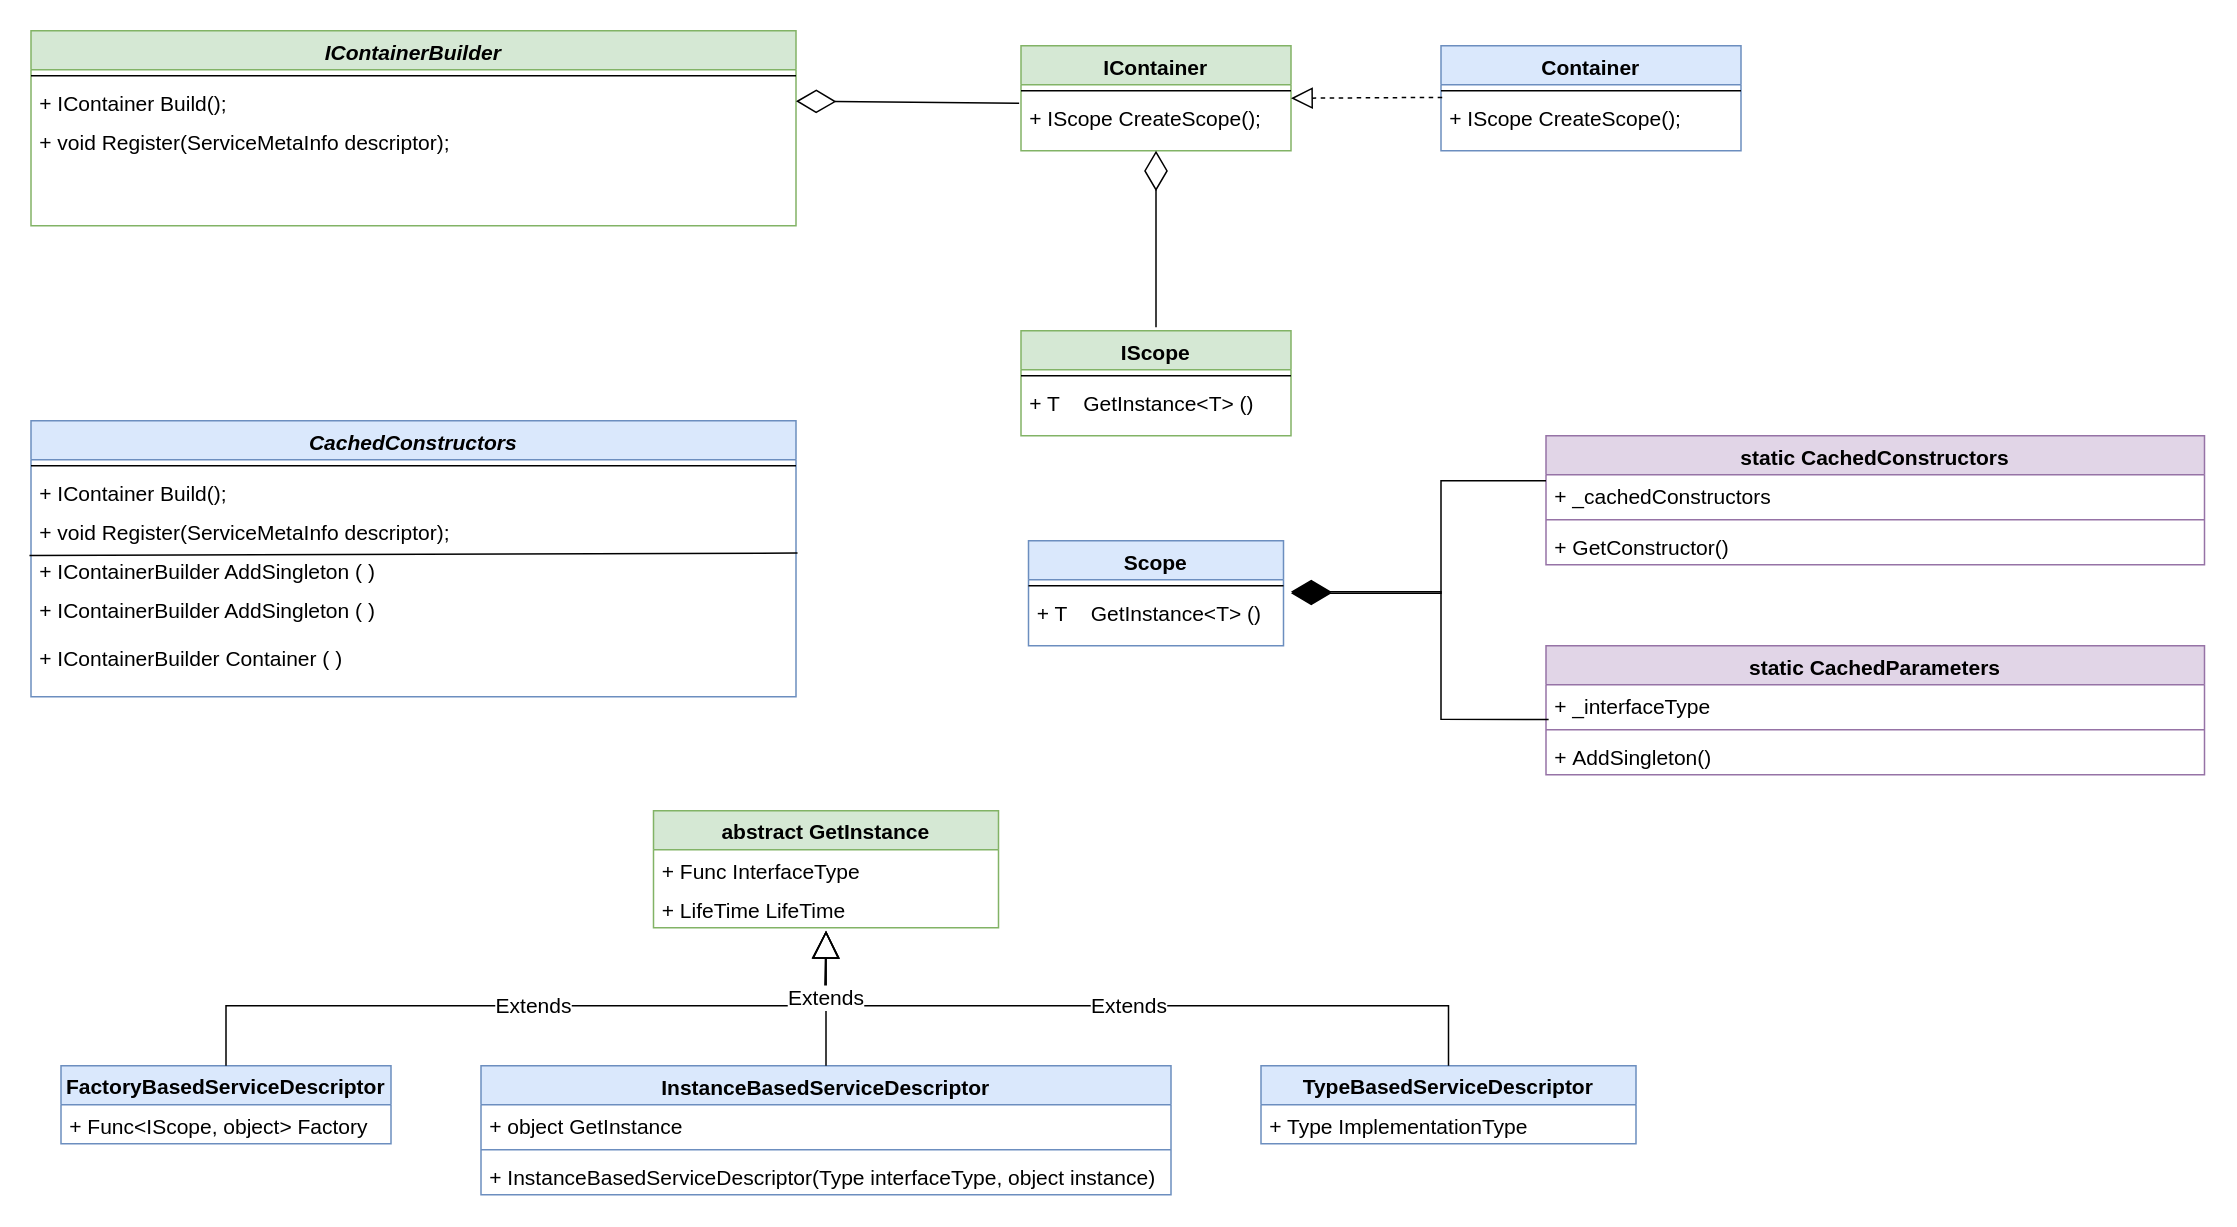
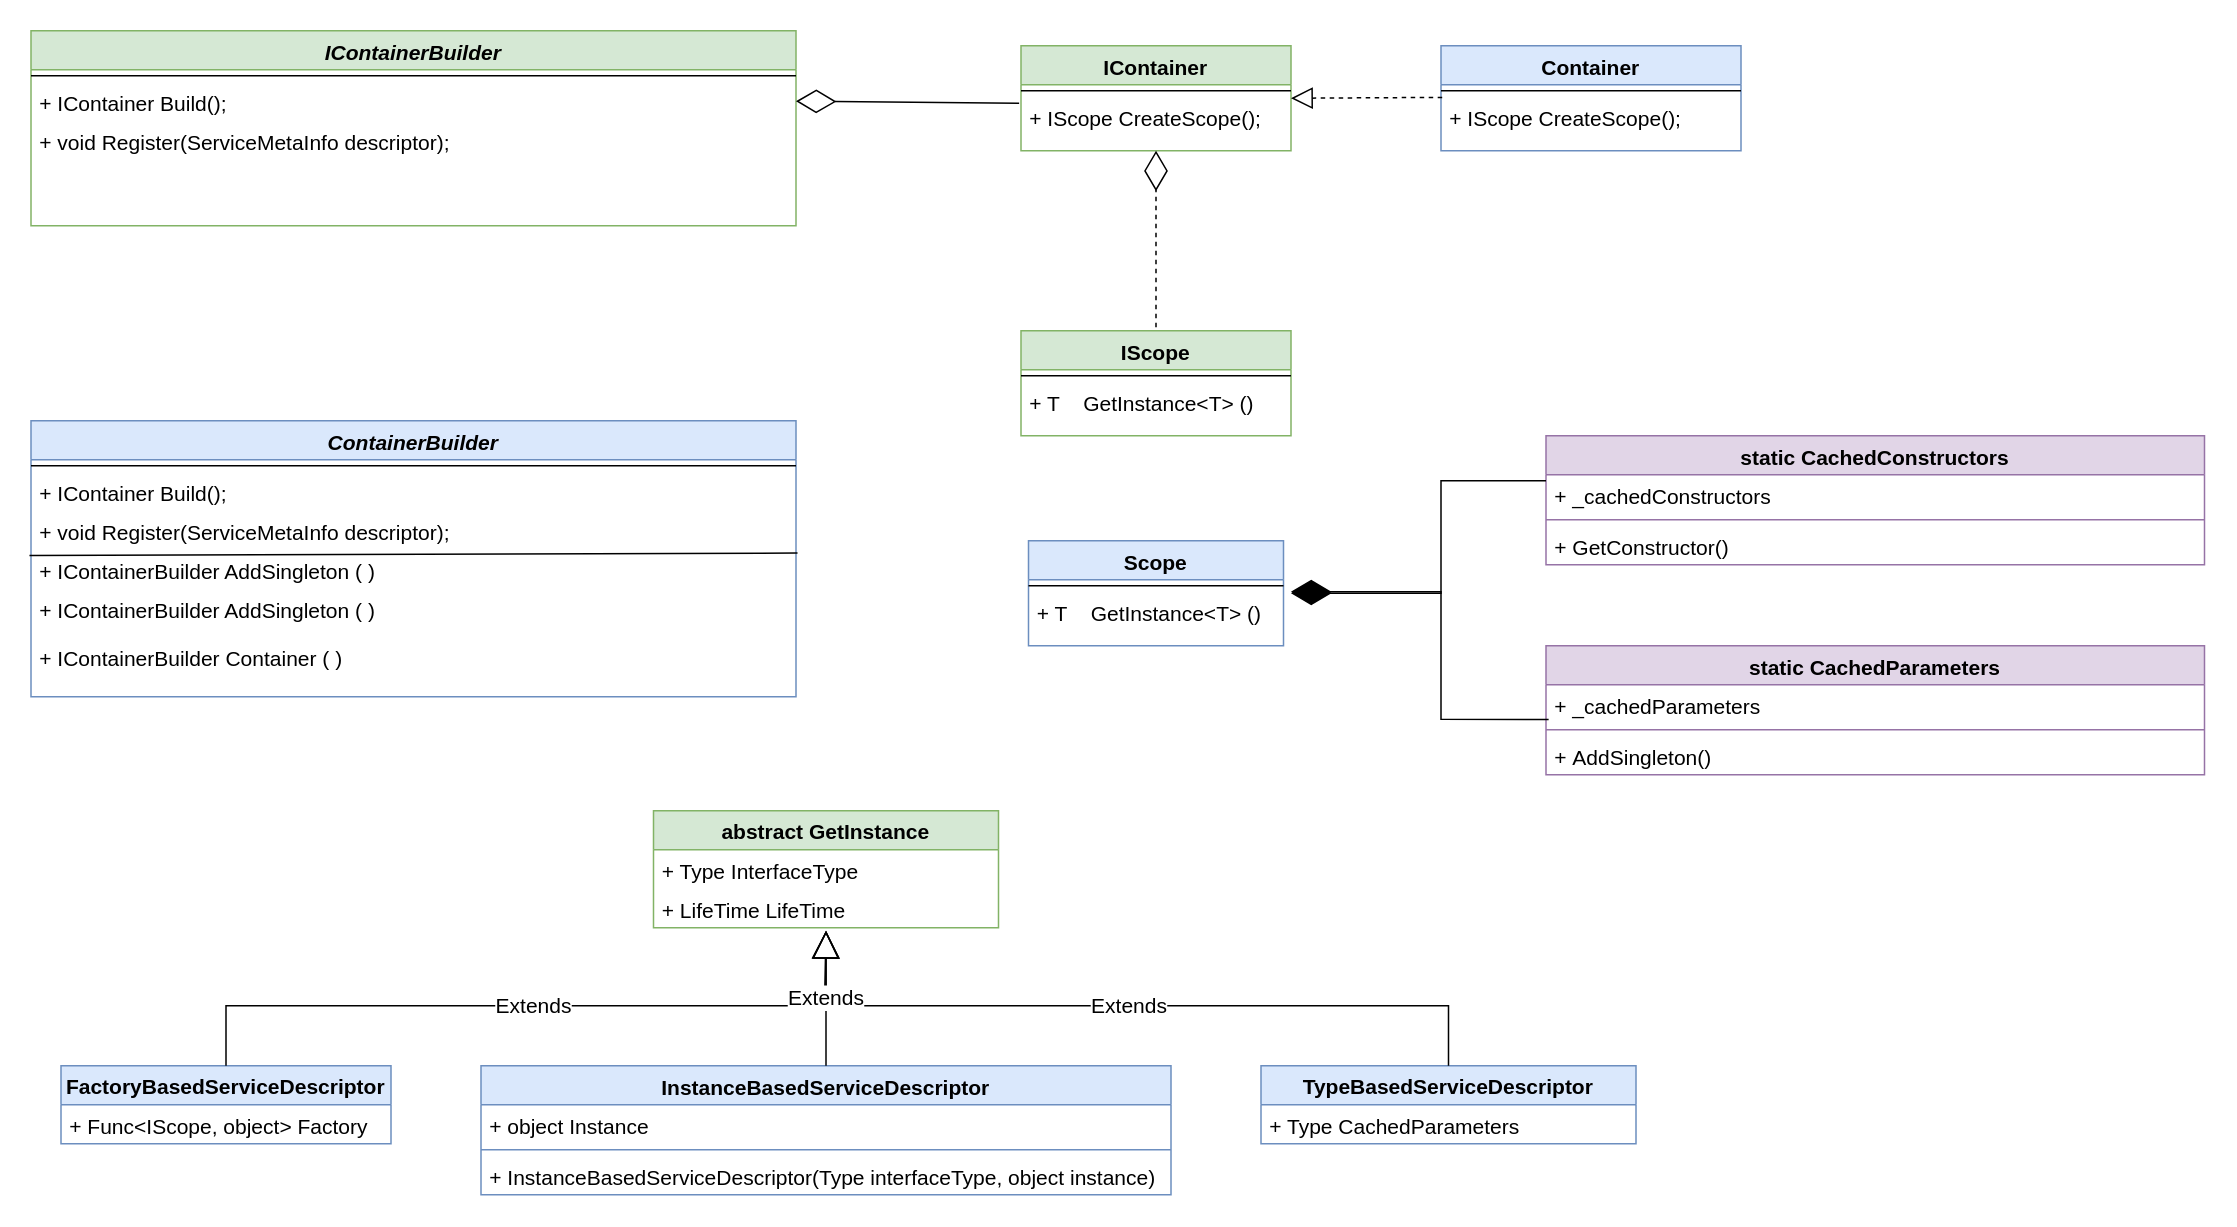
edge "IScope" -> "IContainer": style solid -> dashed
node "CachedConstructors": label "CachedConstructors" -> "ContainerBuilder"
node "+ _interfaceType": label "+ _interfaceType" -> "+ _cachedParameters"
node "+ Func InterfaceType": label "+ Func InterfaceType" -> "+ Type InterfaceType"
node "+ object GetInstance": label "+ object GetInstance" -> "+ object Instance"
node "+ Type ImplementationType": label "+ Type ImplementationType" -> "+ Type CachedParameters"
